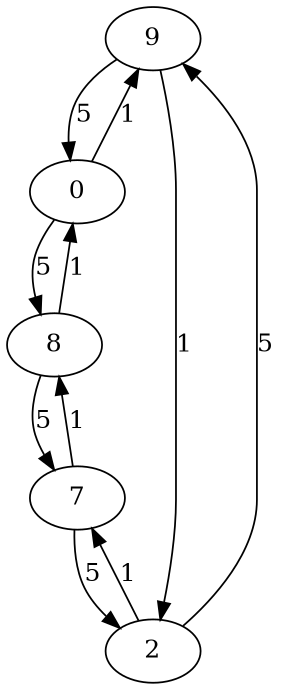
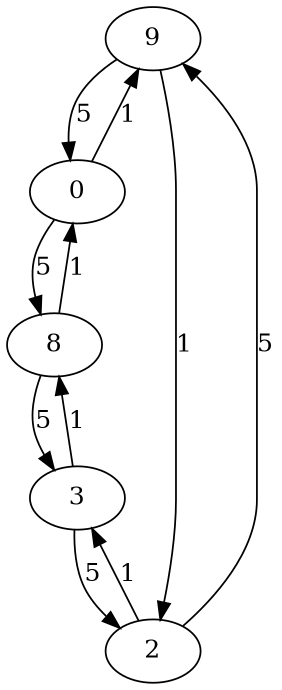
node "7": label "7" -> "3"
